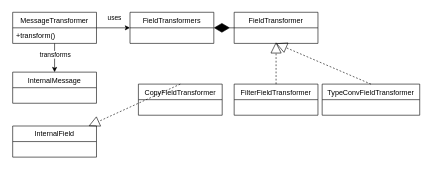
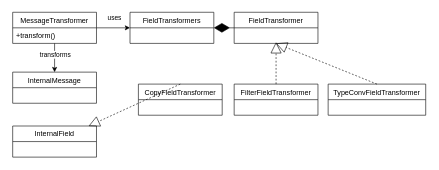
node "TypeConvFieldTransformer": moved (371, 100) -> (377, 100)
